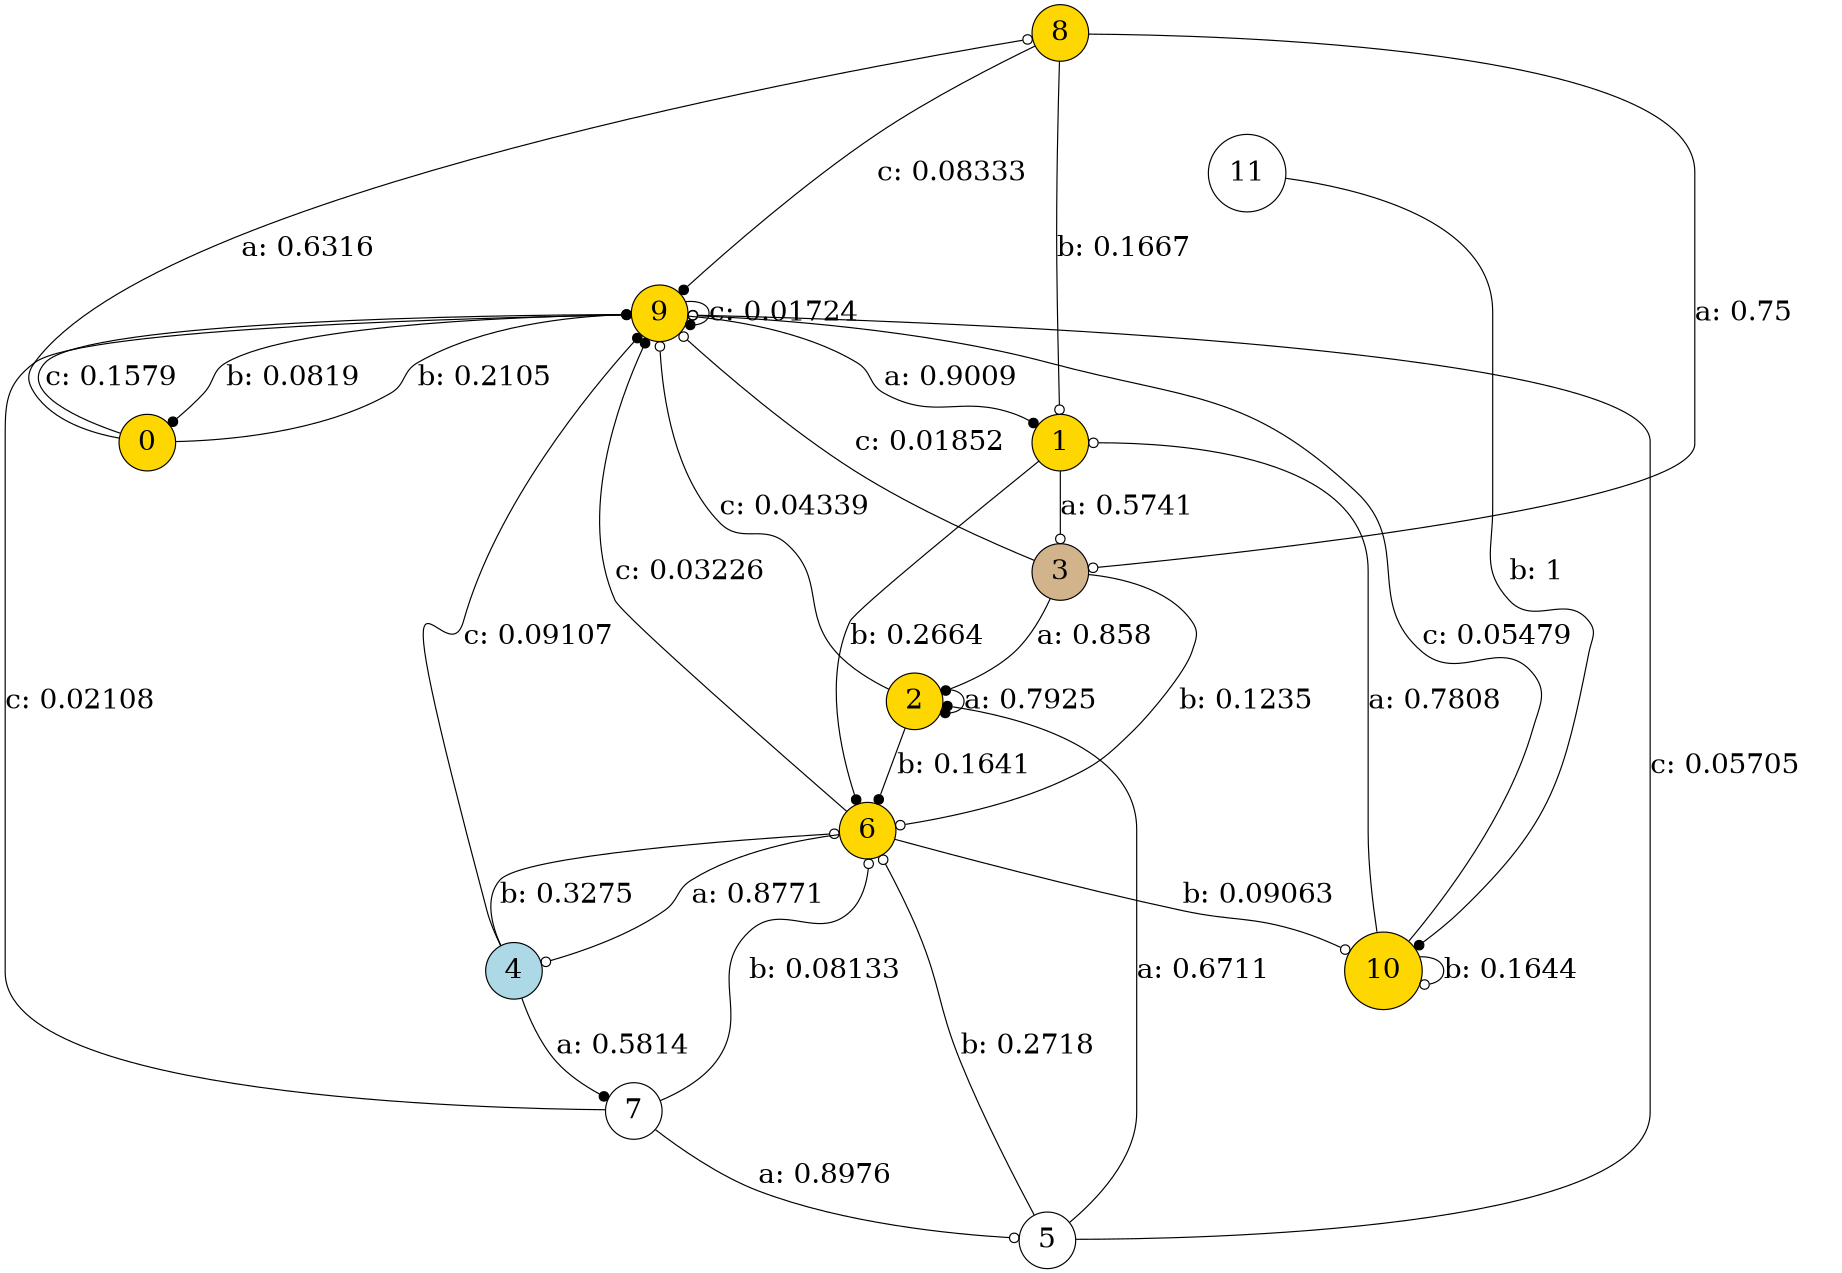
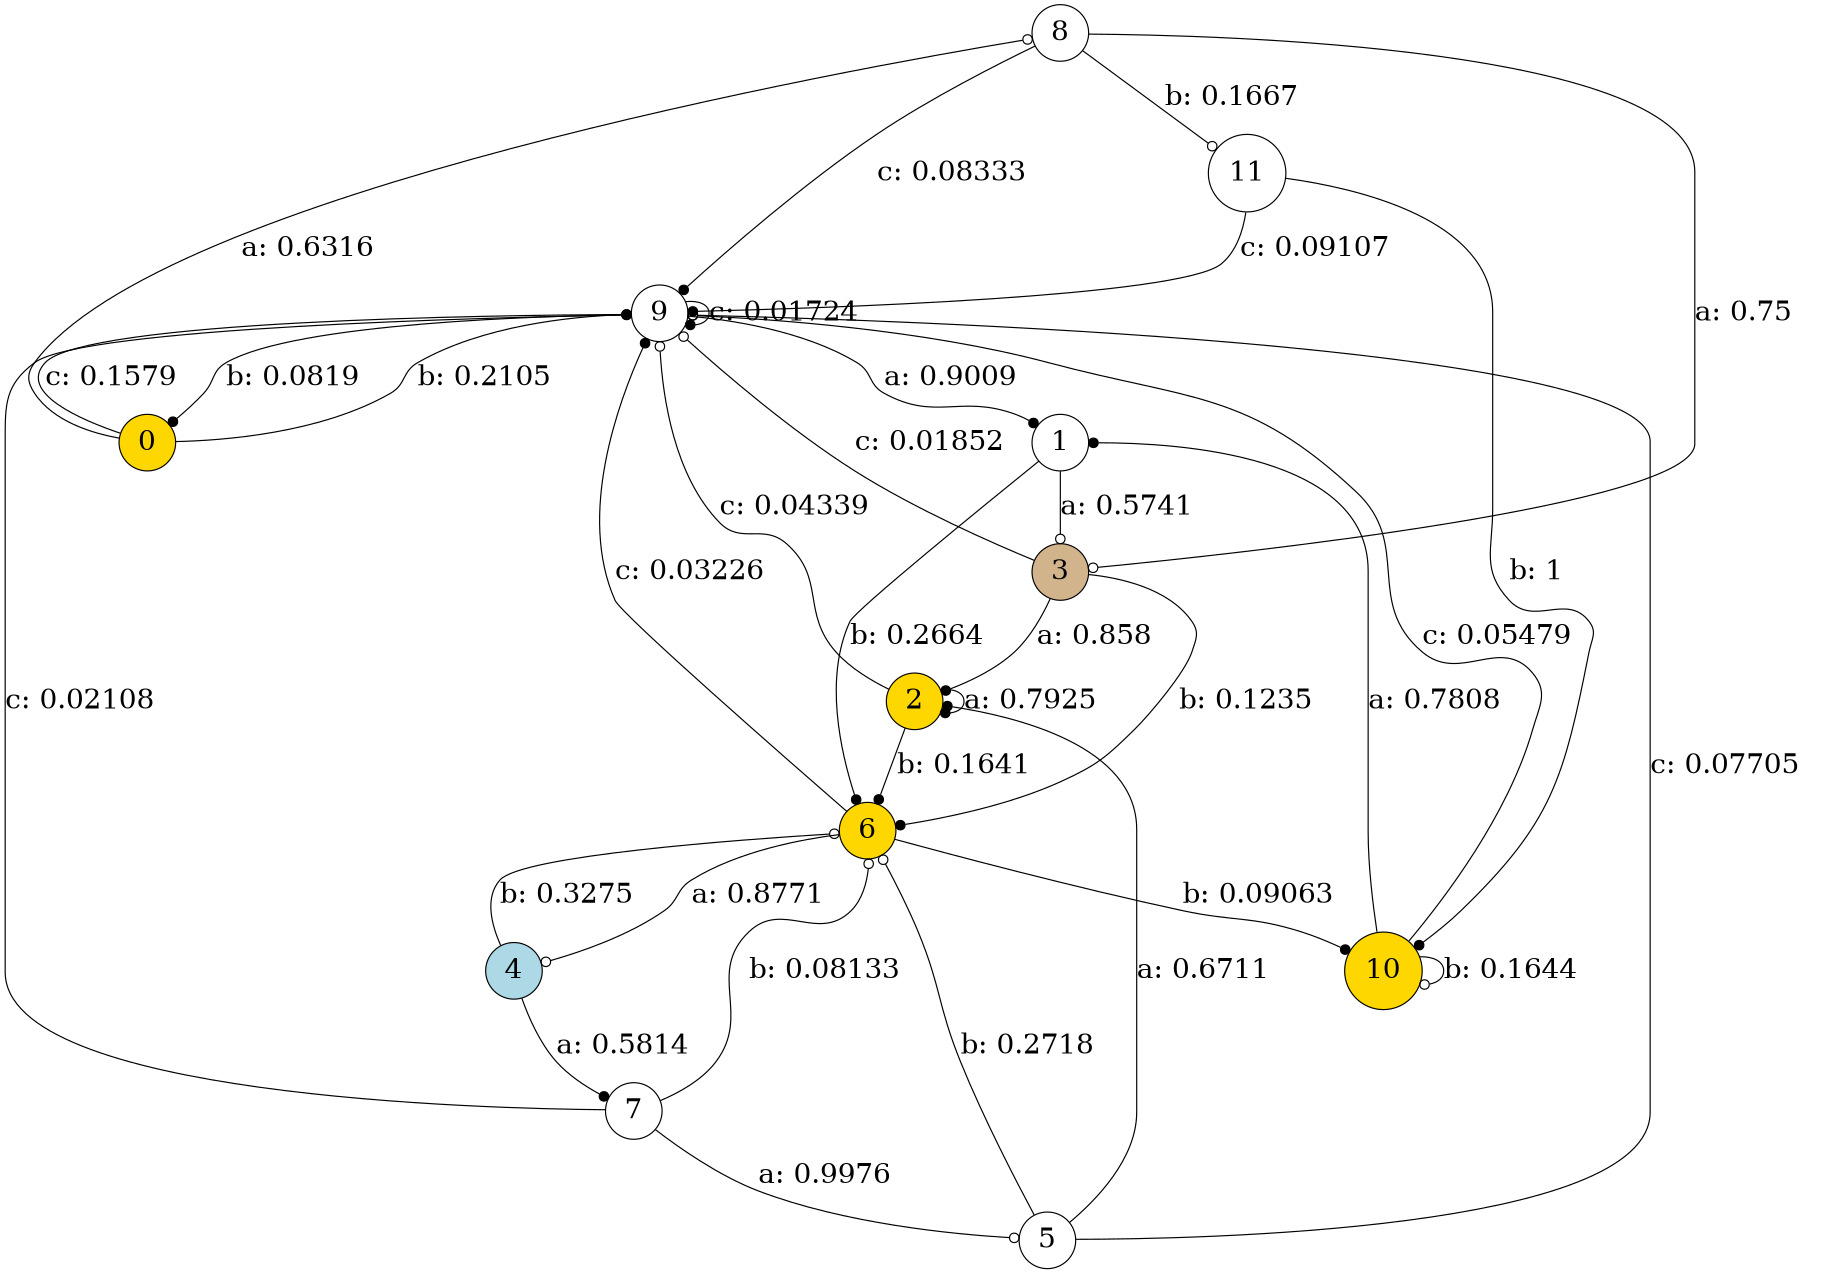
node "8": fillcolor gold -> white
edge "8" -> "1": now "8" -> "11"
node "9": fillcolor gold -> white
node "1": fillcolor gold -> white
edge "10" -> "1": arrowhead odot -> dot
edge "4" -> "9": now "11" -> "9"
edge "3" -> "6": arrowhead odot -> dot
edge "5" -> "9": label "c: 0.05705  " -> "c: 0.07705  "
edge "6" -> "10": arrowhead odot -> dot
edge "7" -> "5": label "a: 0.8976   " -> "a: 0.9976   "
